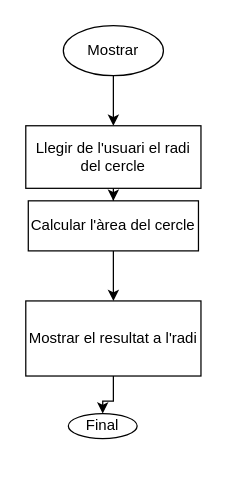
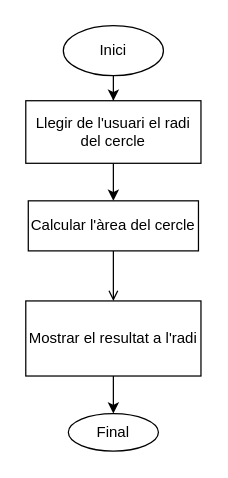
node "Mostrar": label "Mostrar" -> "Inici"
node "Llegir de l'usuari el radi del cercle": moved (113, 157) -> (113, 132)
edge "Calcular l'àrea del cercle" -> "Mostrar el resultat a l'radi": arrowhead classic -> open
node "Final": size 69x25 -> 90x38
